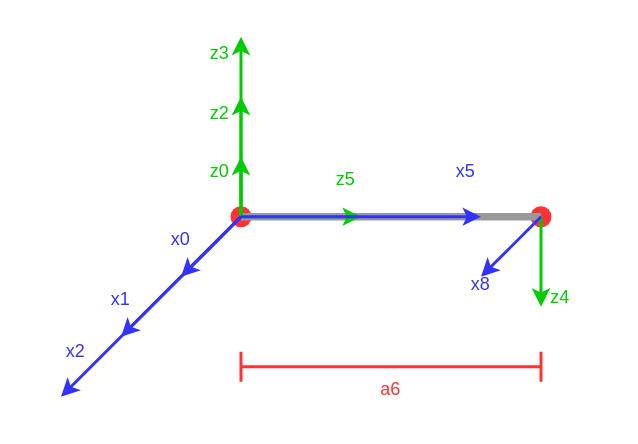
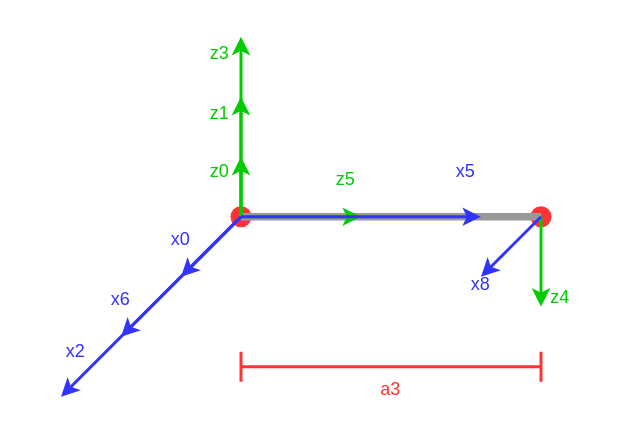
node "z2": label "z2" -> "z1"
node "x1": label "x1" -> "x6"
node "a6": label "a6" -> "a3"
